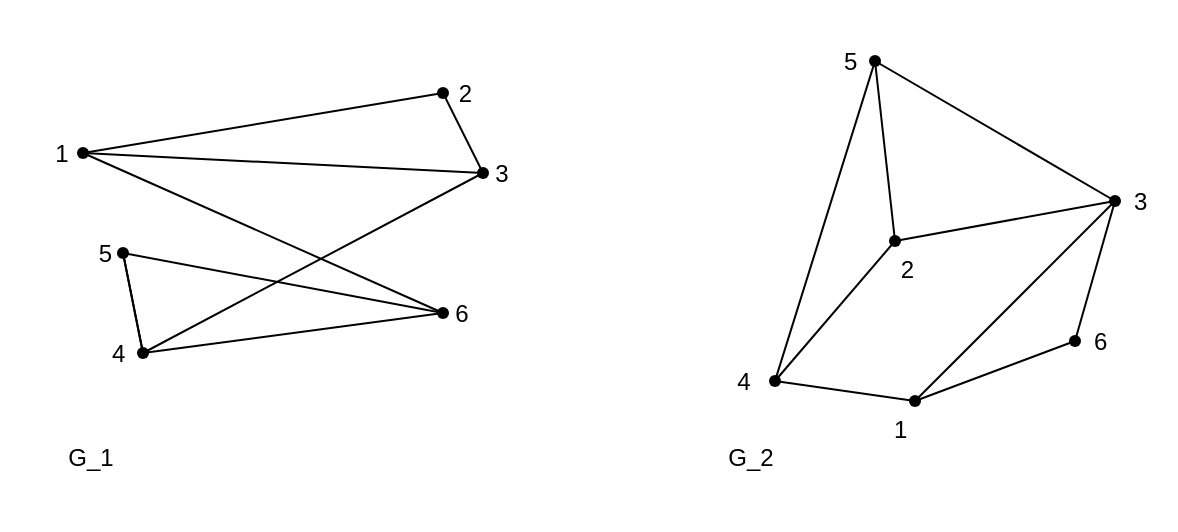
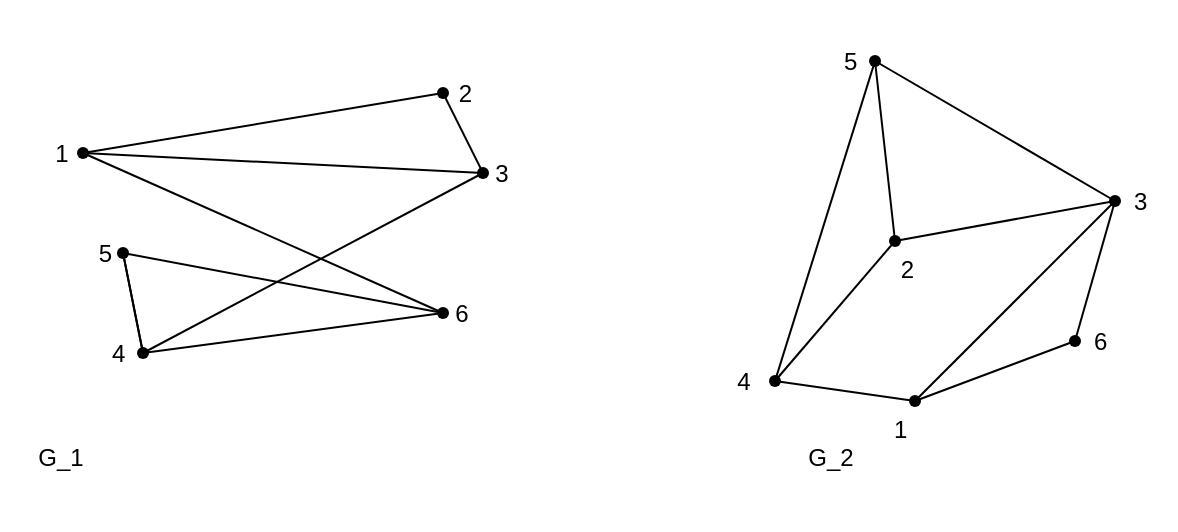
node "G_1": moved (91, 459) -> (61, 459)
node "G_2": moved (751, 459) -> (831, 459)
